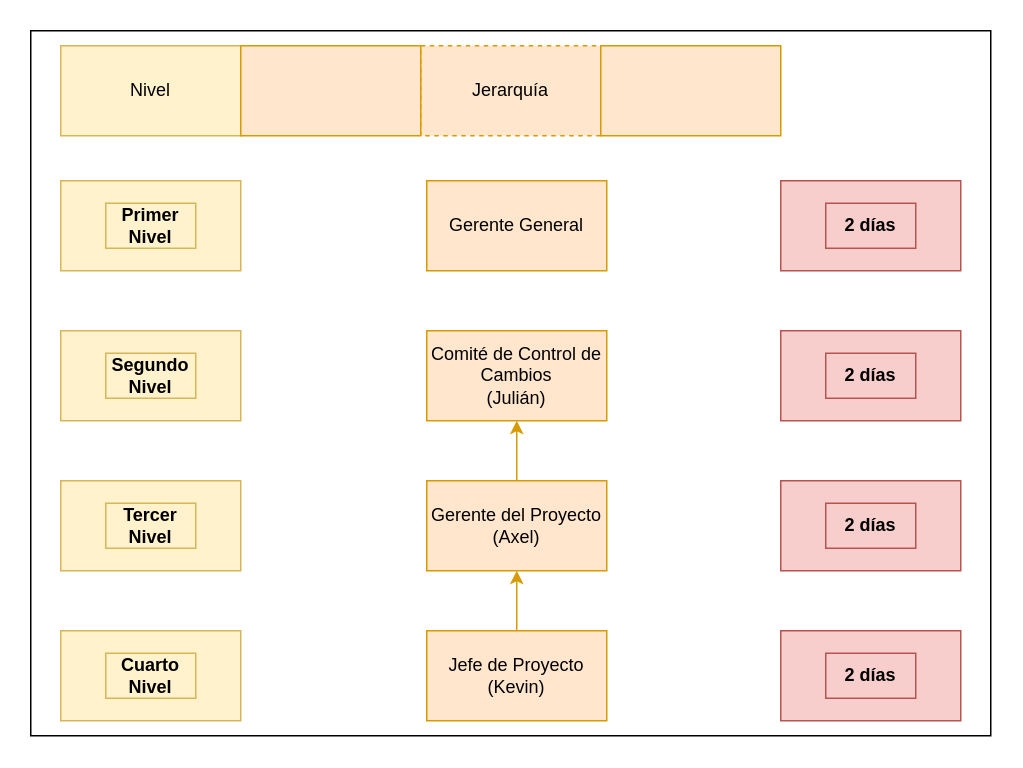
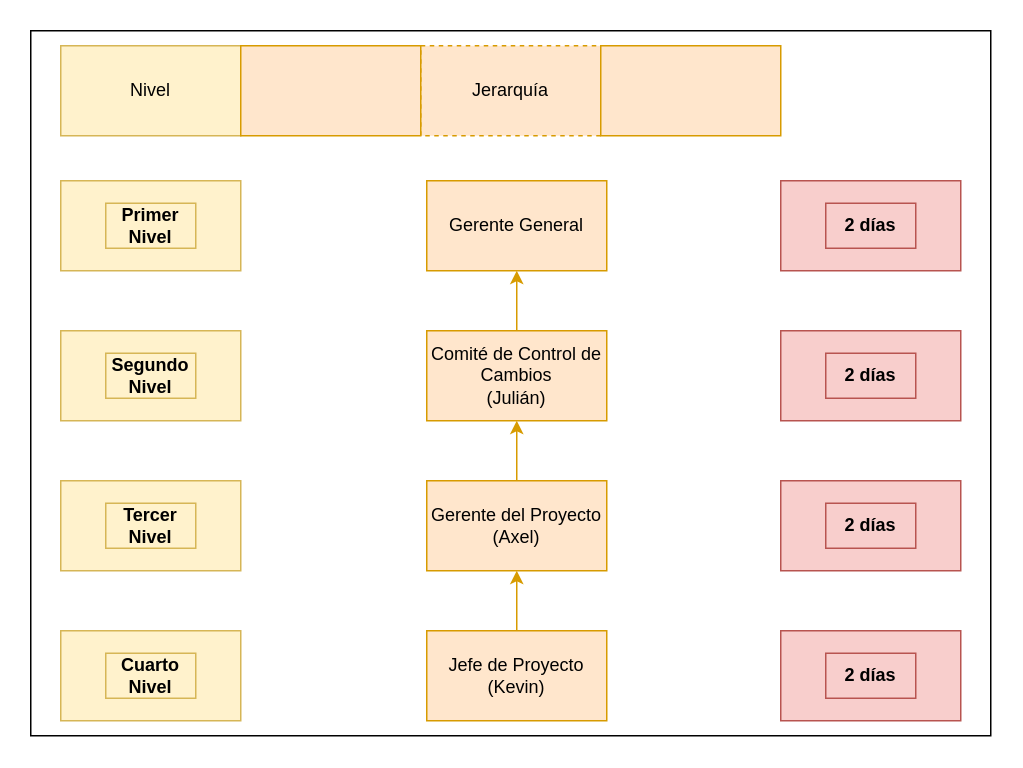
edge "Comité de Control de Cambios (Julián)" -> "Gerente General": added
